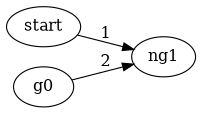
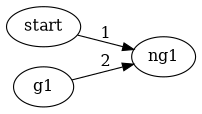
node "g0": label "g0" -> "g1"
